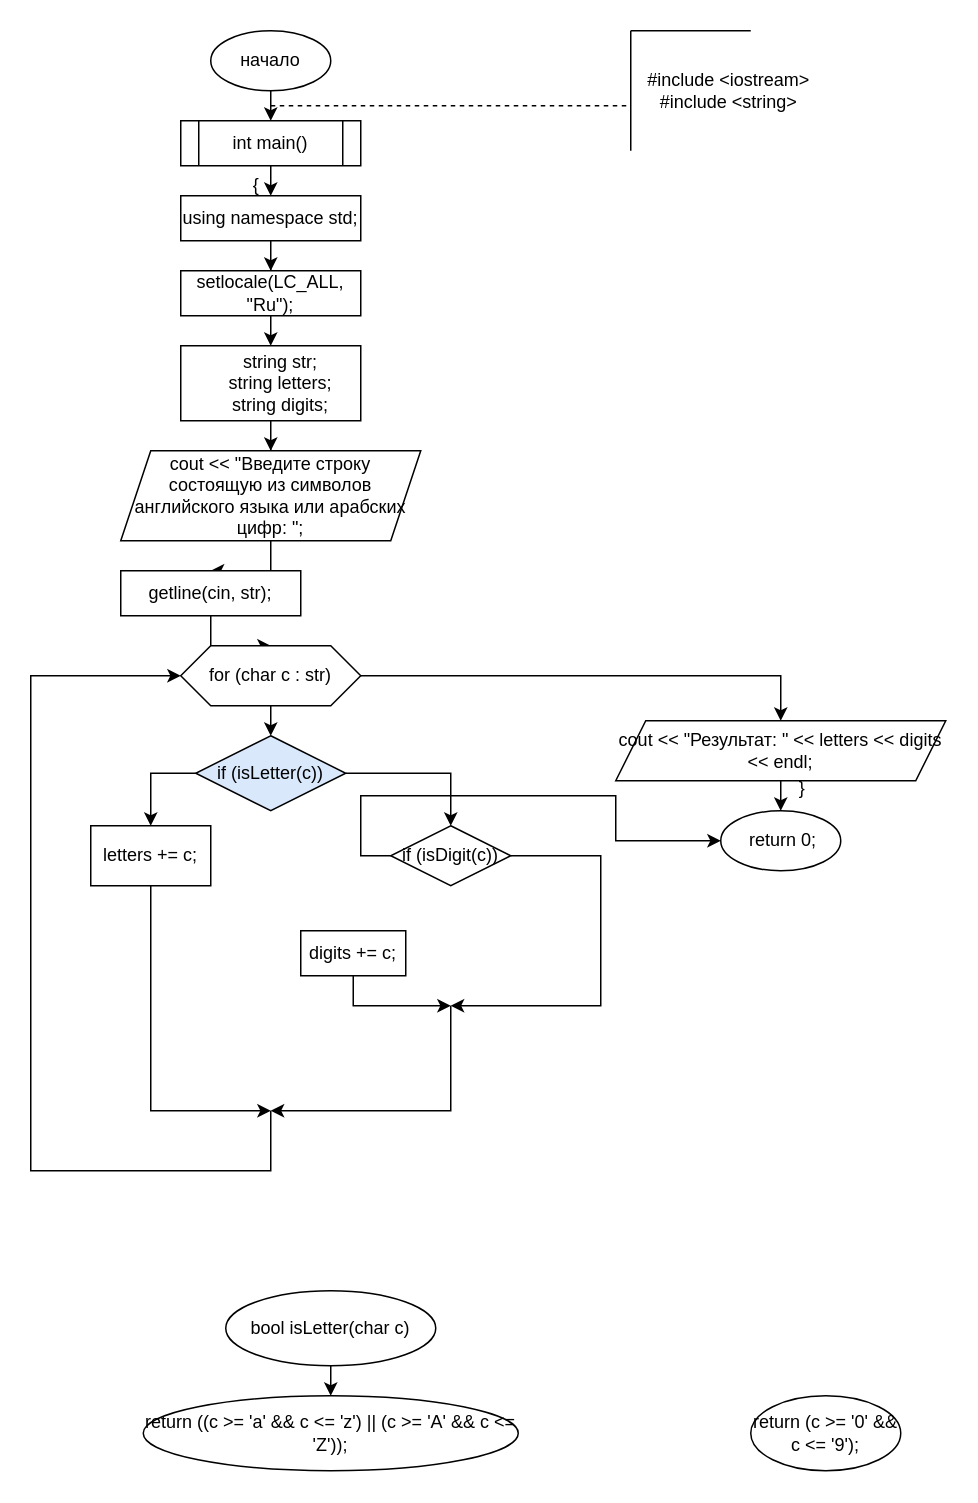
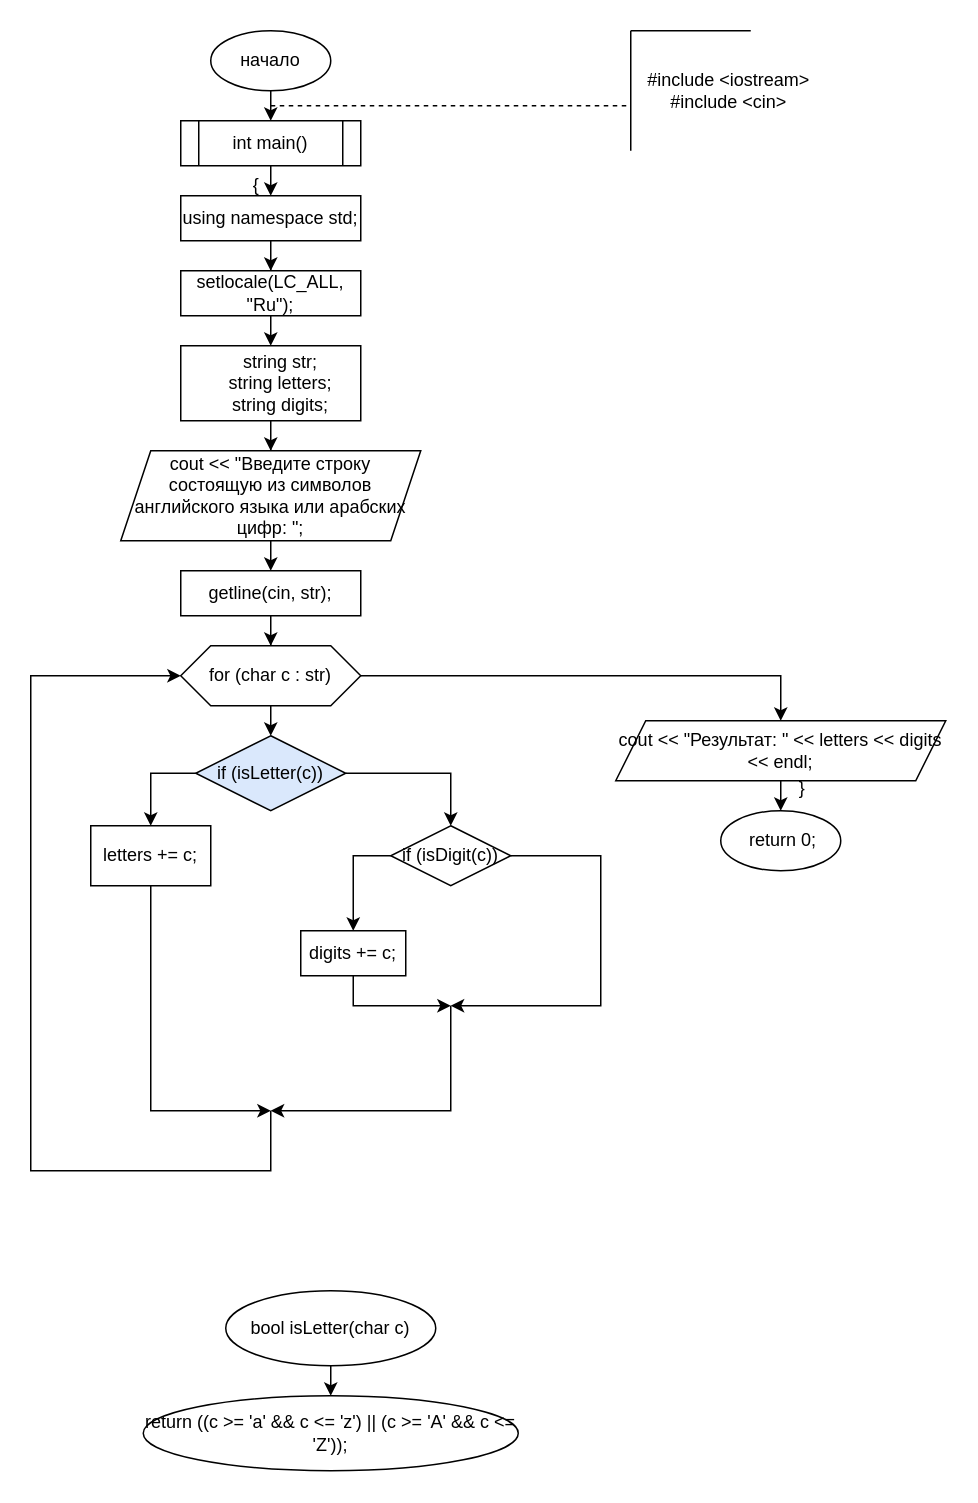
node "#include <iostream> #include <string>": label "#include <iostream> #include <string>" -> "#include <iostream> #include <cin>"
node "getline(cin, str);": moved (211, 593) -> (271, 593)
edge "if (isDigit(c))" -> "return 0;": now "if (isDigit(c))" -> "digits += c;"
node "return (c >= '0' && c <= '9');": removed
